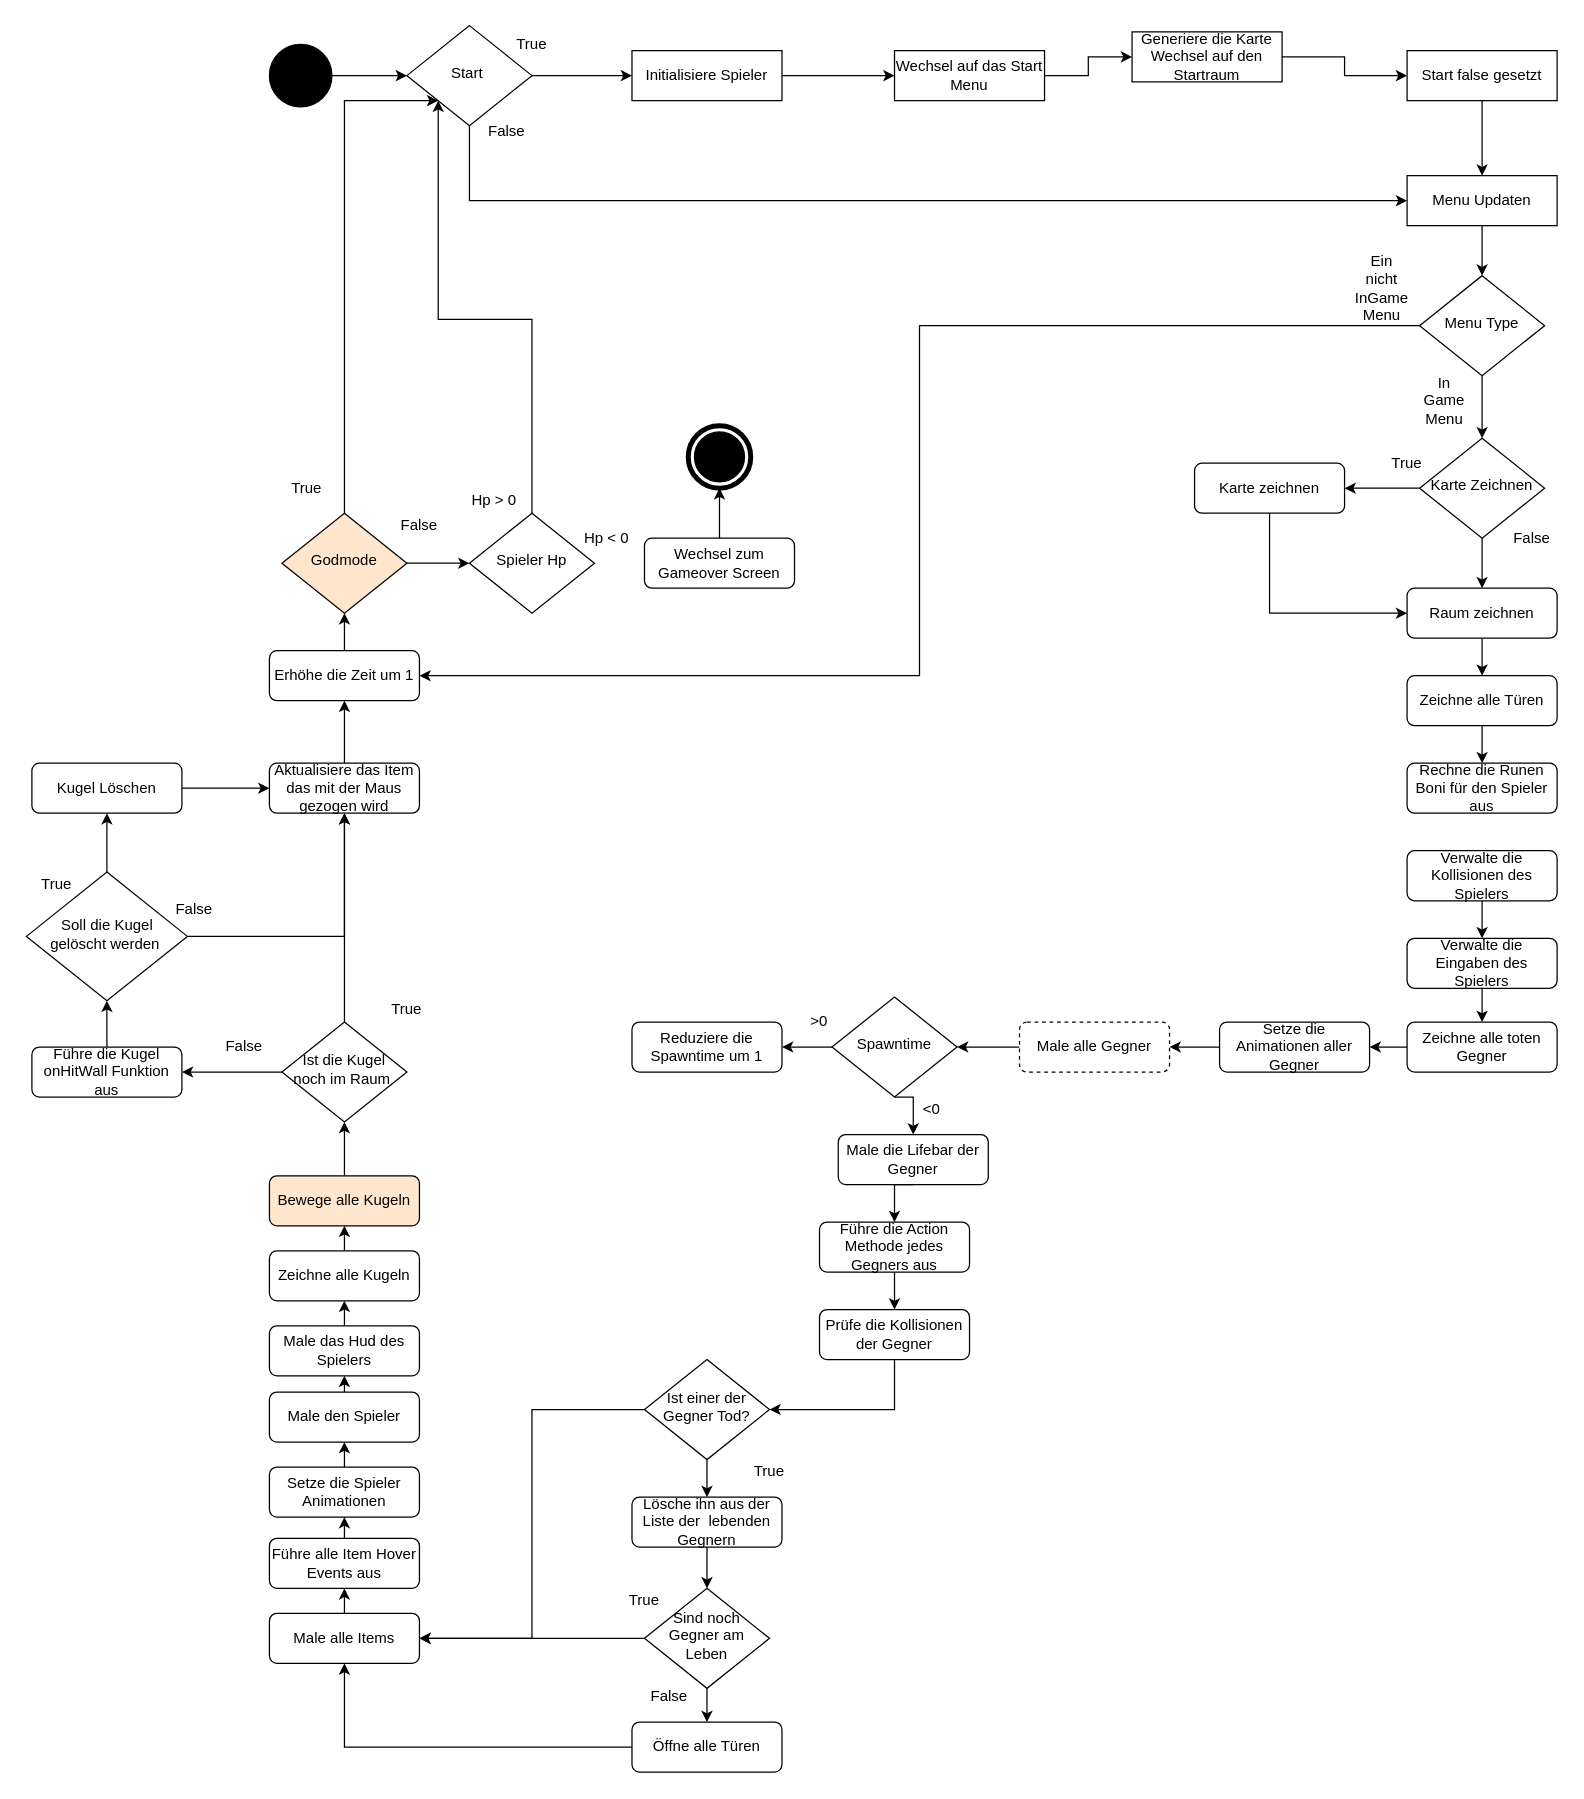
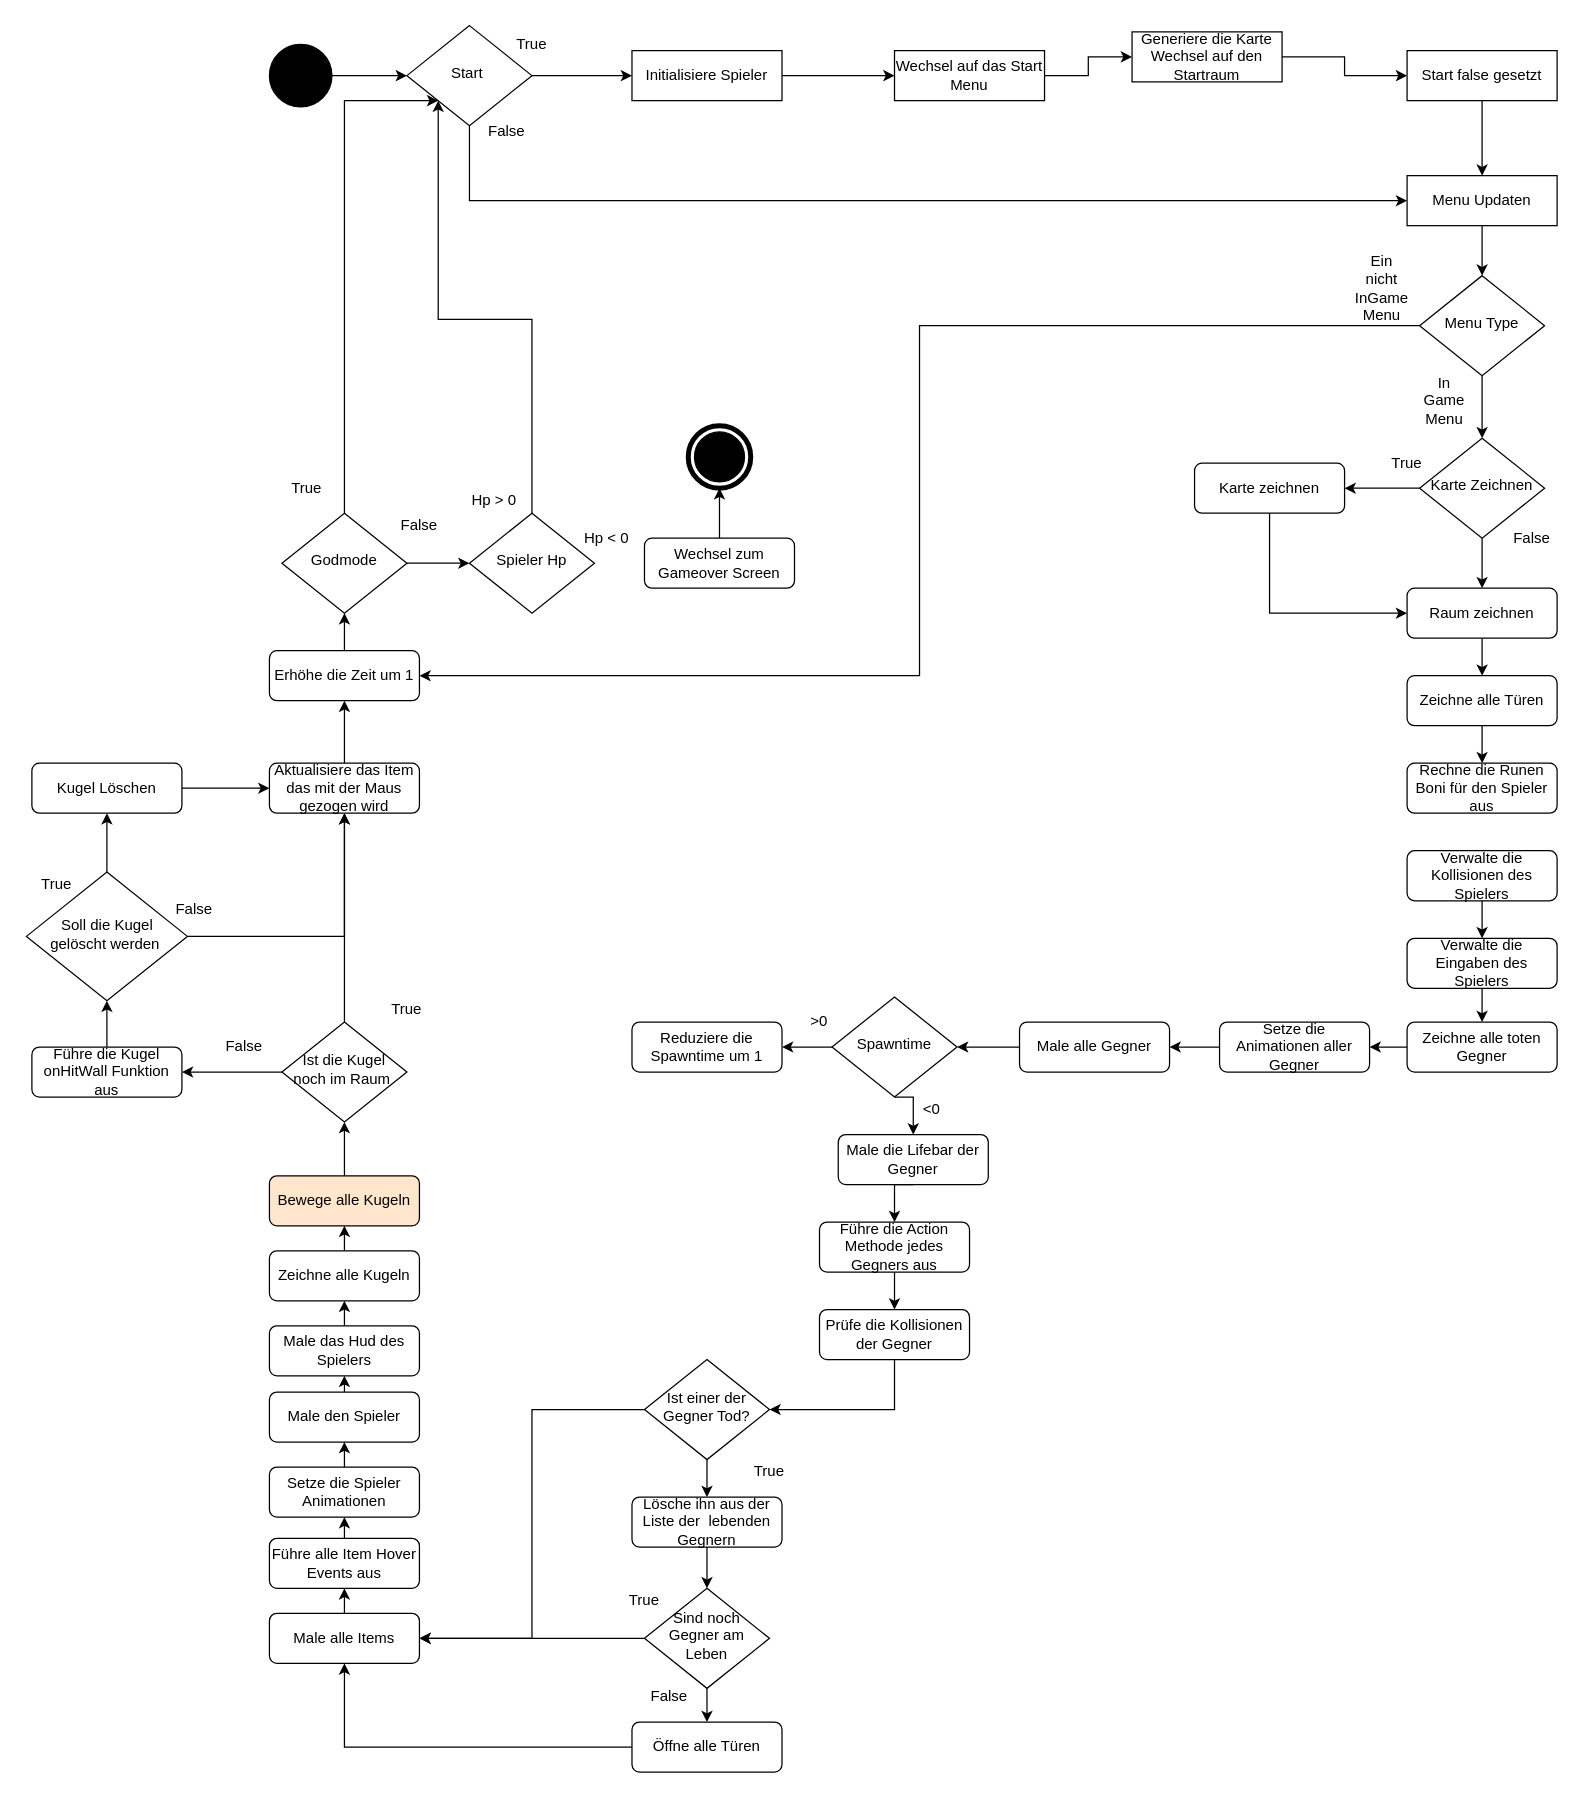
node "Godmode": fillcolor #ffe6cc -> #ffffff
node "Male alle Gegner": style dashed -> solid
